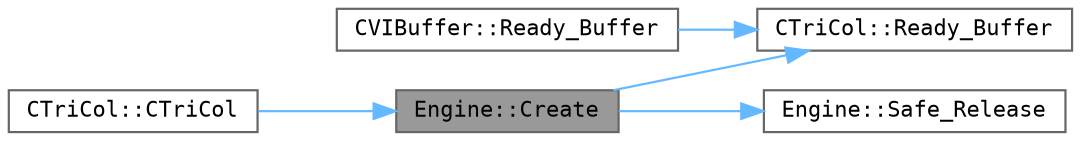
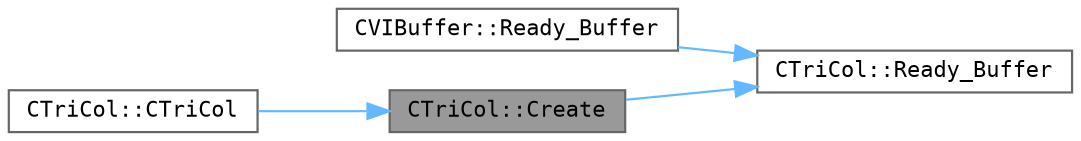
node "Engine::Create": label "Engine::Create" -> "CTriCol::Create"
node "Engine::Safe_Release": removed
